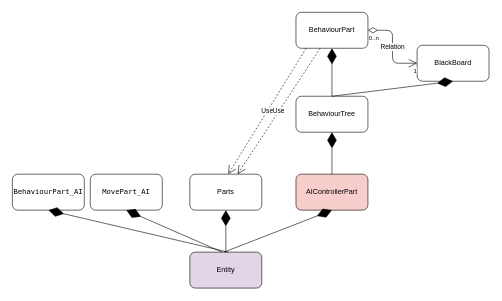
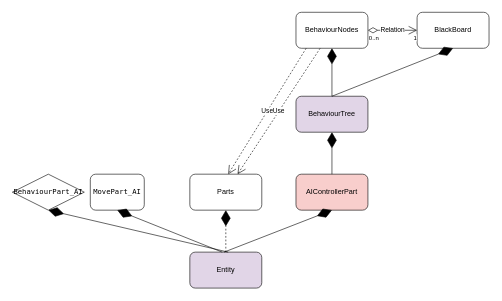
node "BehaviourPart": label "BehaviourPart" -> "BehaviourNodes"
node "BlackBoard": moved (453, 63) -> (453, 30)
node "BehaviourTree": fillcolor #ffffff -> #e1d5e7
node "BehaviourPart_AI": shape rounded rectangle -> diamond
node "MovePart_AI": size 72x36 -> 54x36
edge "Entity" -> "Parts": style solid -> dashed
